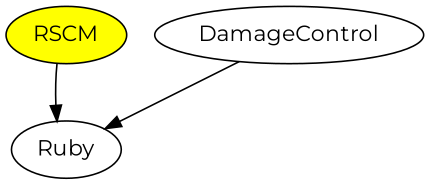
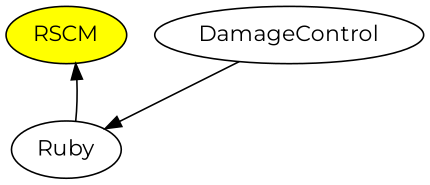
edge "RSCM" -> "Ruby": reversed
